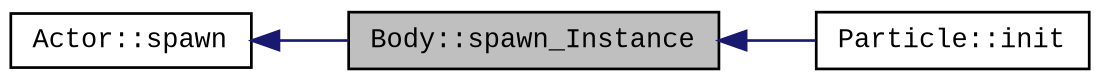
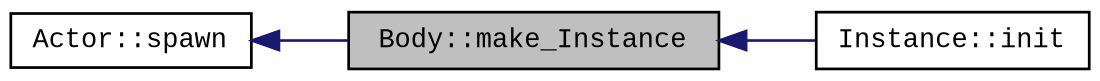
node "Body::spawn_Instance": label "Body::spawn_Instance" -> "Body::make_Instance"
node "Particle::init": label "Particle::init" -> "Instance::init"
